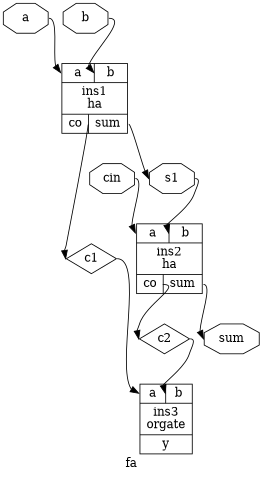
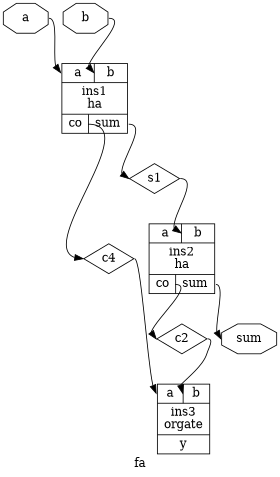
node "cin": removed
node "s1": shape octagon -> diamond
node "c1": label "c1" -> "c4"
